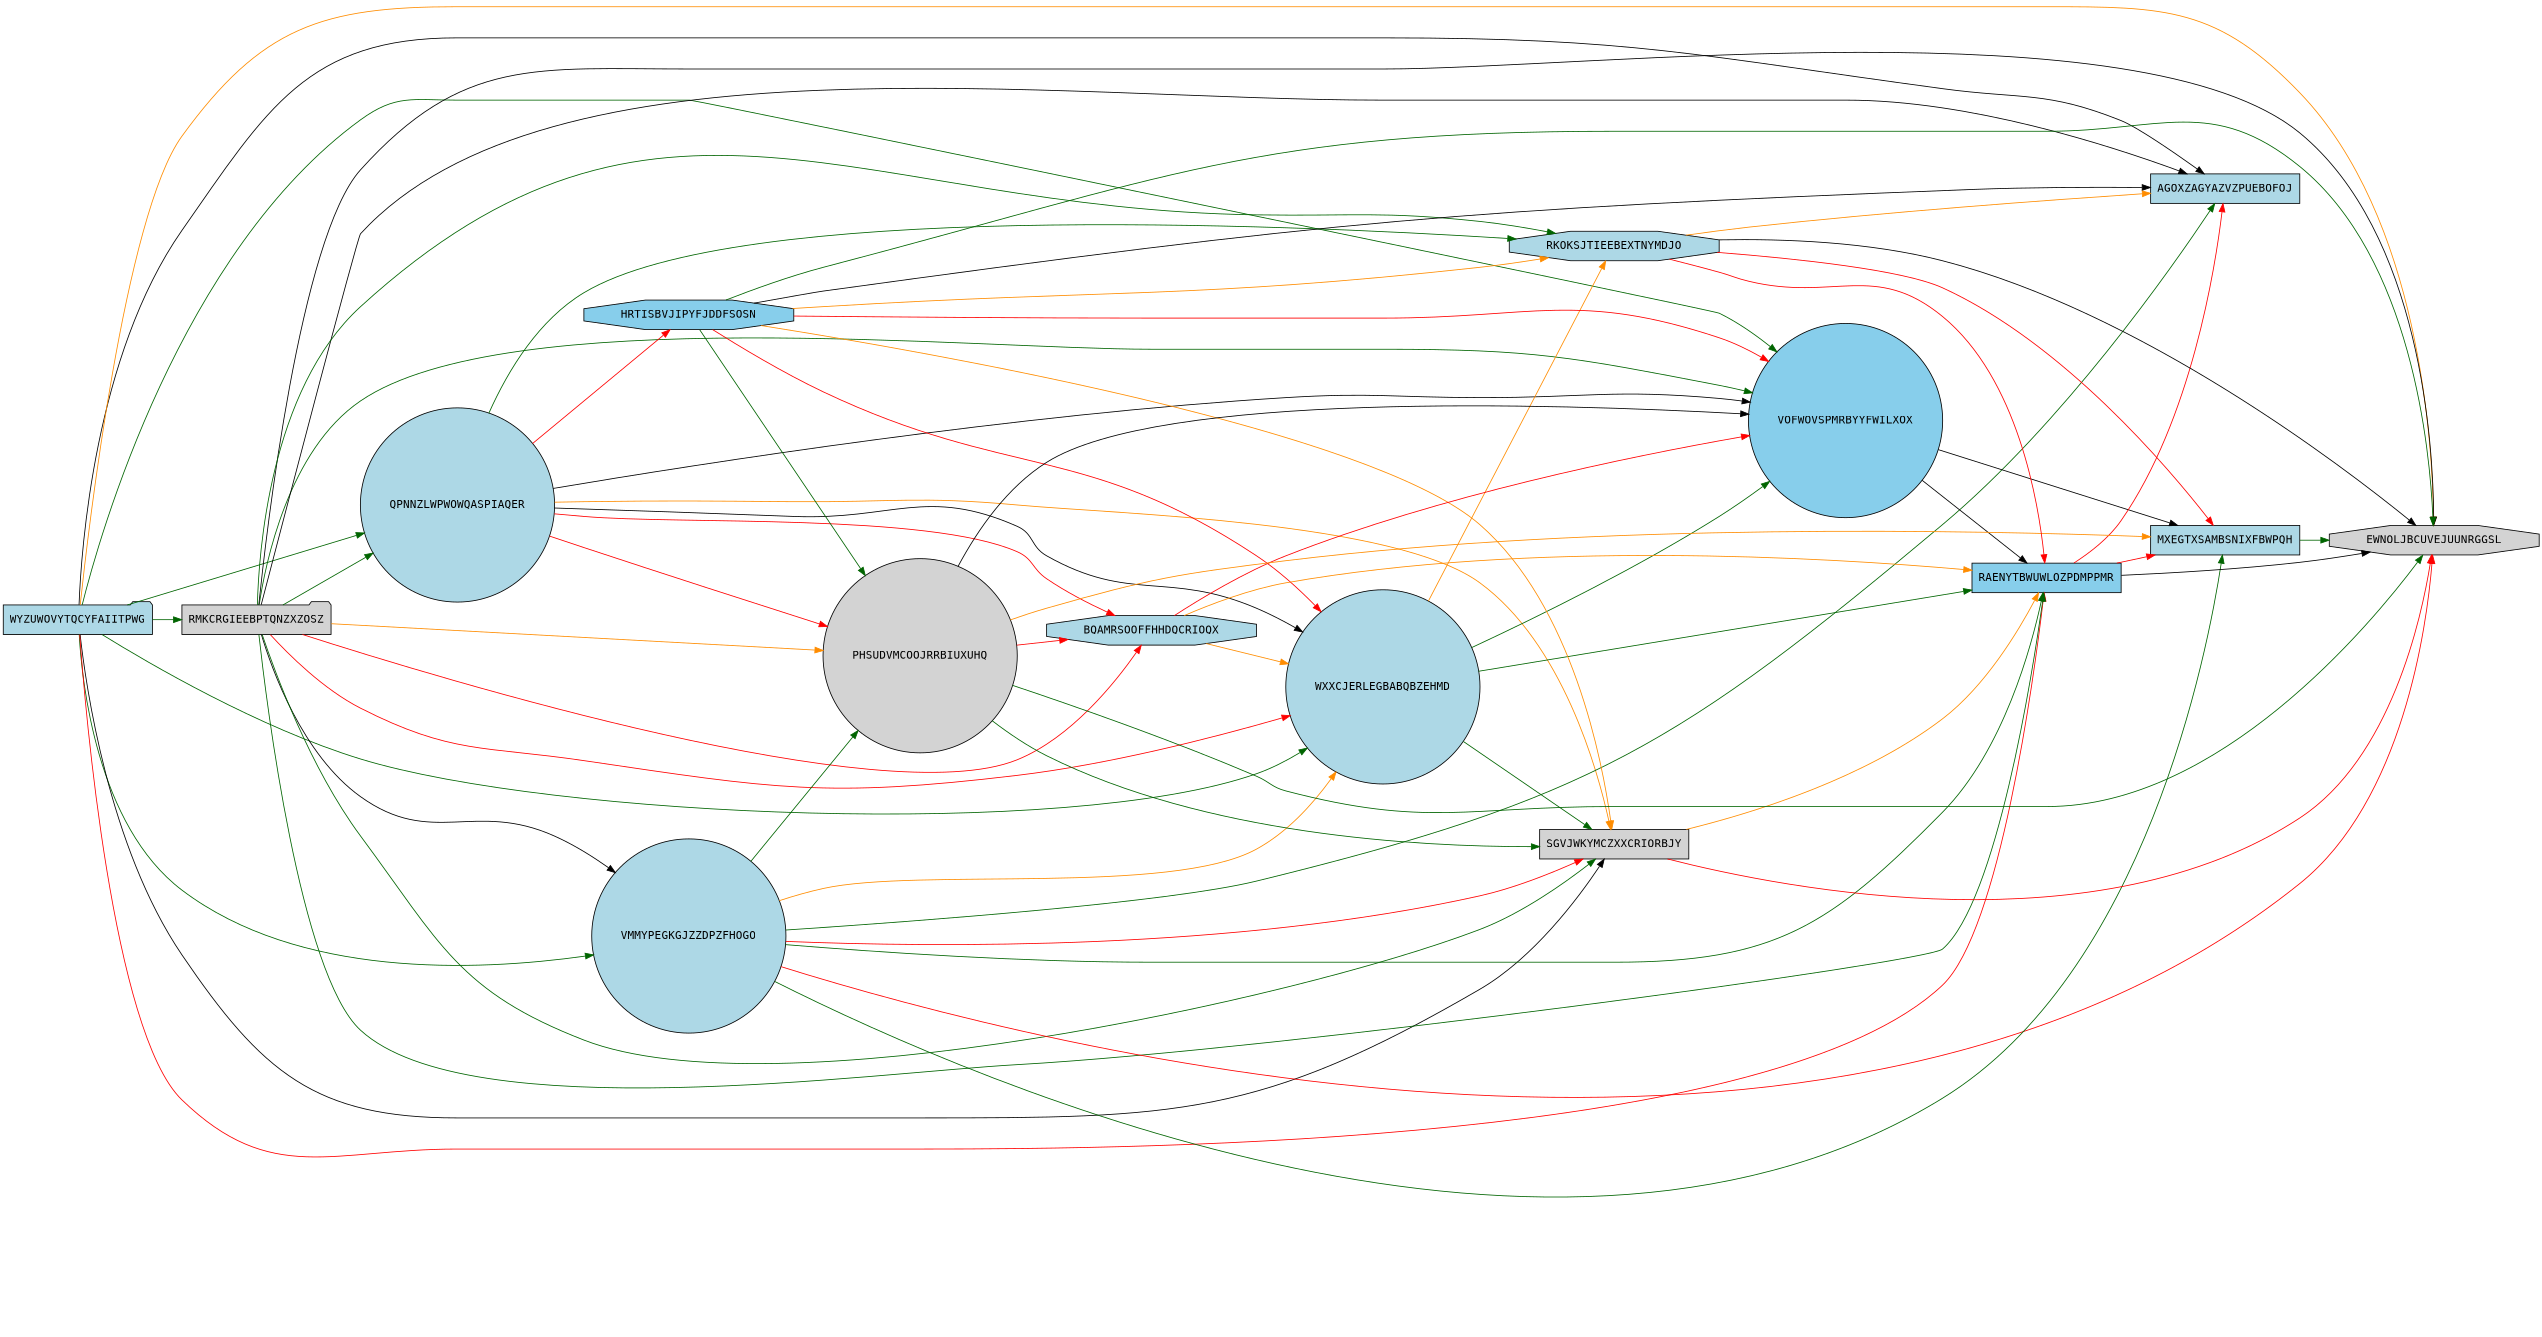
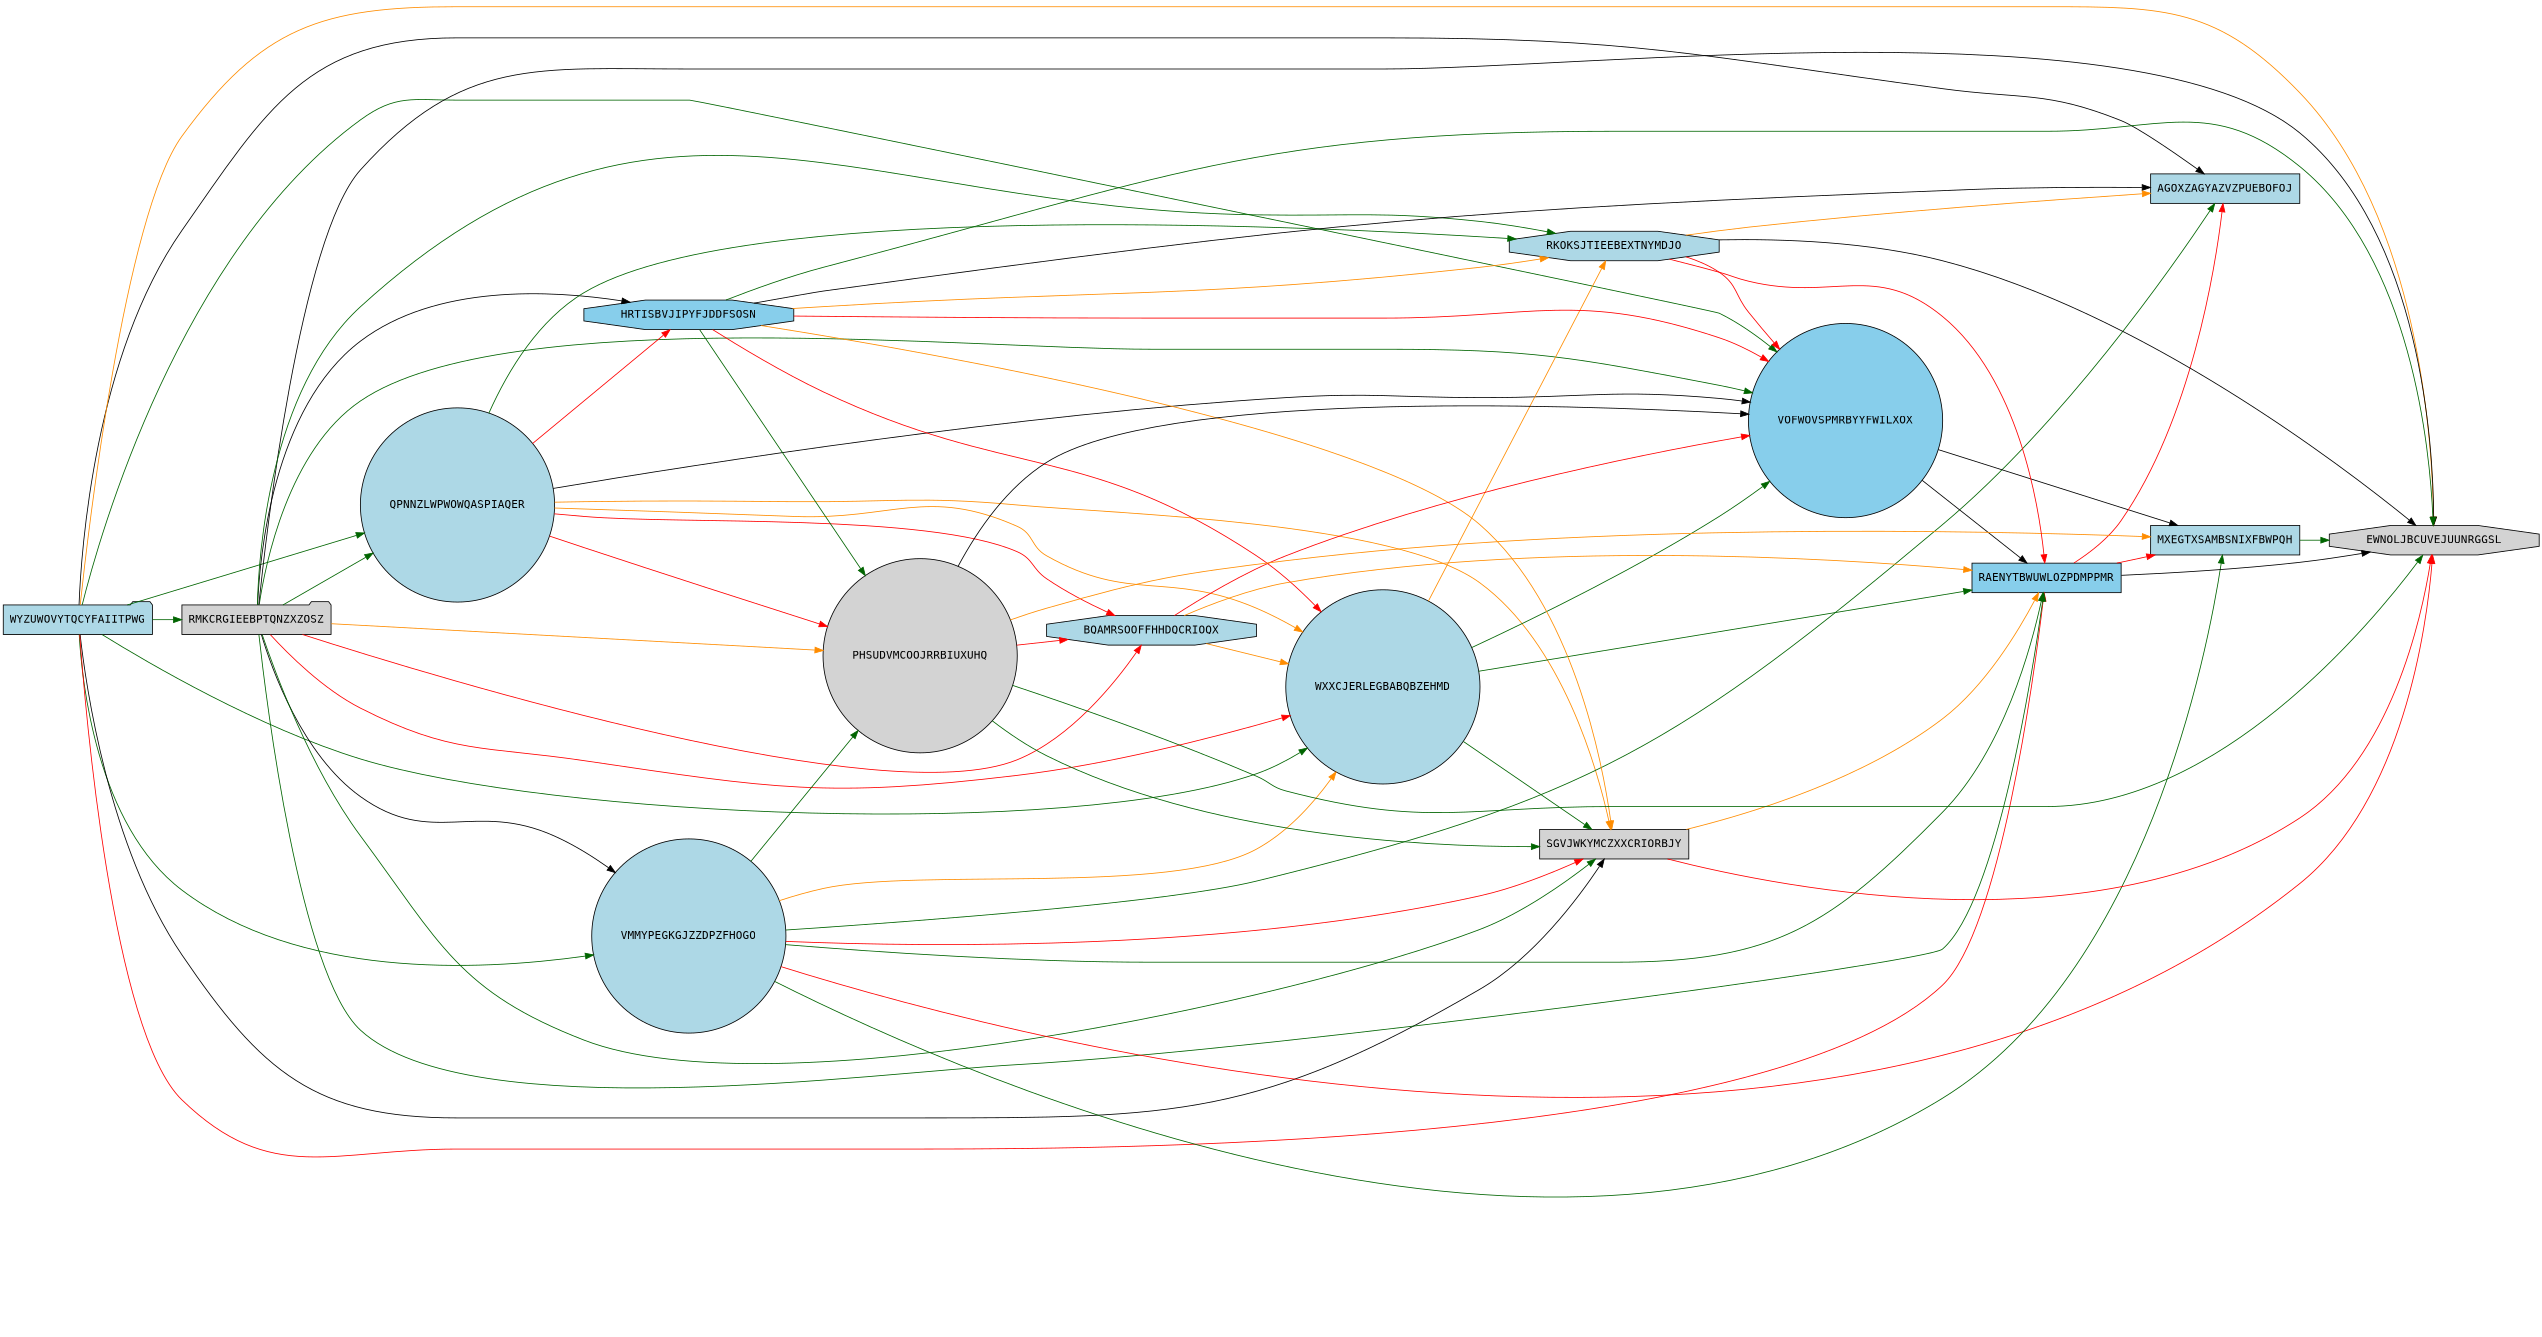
edge "RMKCRGIEEBPTQNZXZOSZ" -> "AGOXZAGYAZVZPUEBOFOJ": now "RMKCRGIEEBPTQNZXZOSZ" -> "HRTISBVJIPYFJDDFSOSN"
edge "RKOKSJTIEEBEXTNYMDJO" -> "MXEGTXSAMBSNIXFBWPQH": now "RKOKSJTIEEBEXTNYMDJO" -> "VOFWOVSPMRBYYFWILXOX"
edge "QPNNZLWPWOWQASPIAQER" -> "WXXCJERLEGBABQBZEHMD": color black -> darkorange
